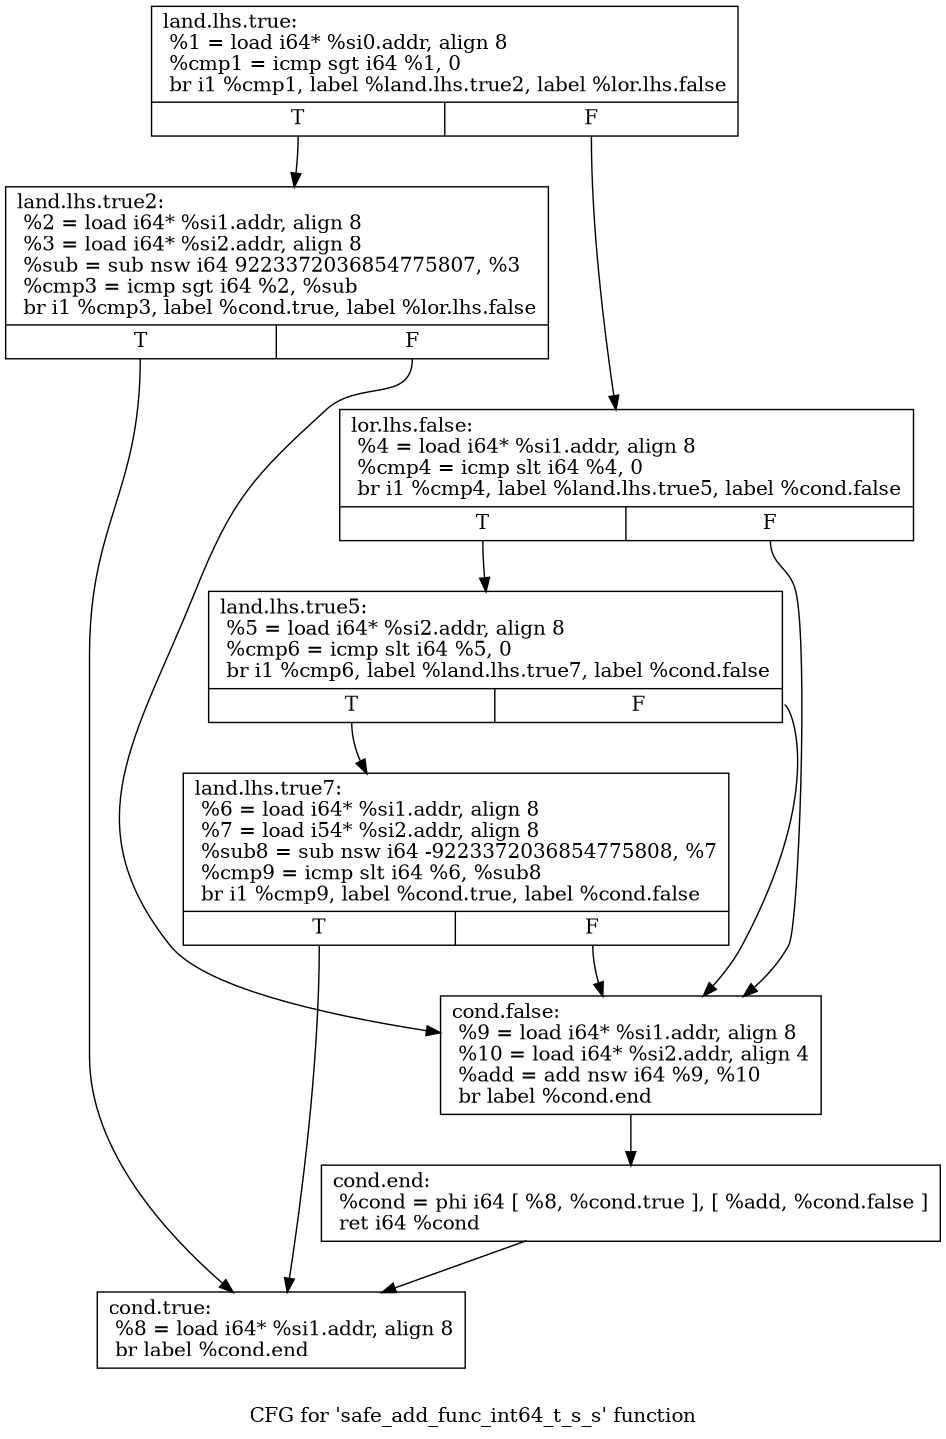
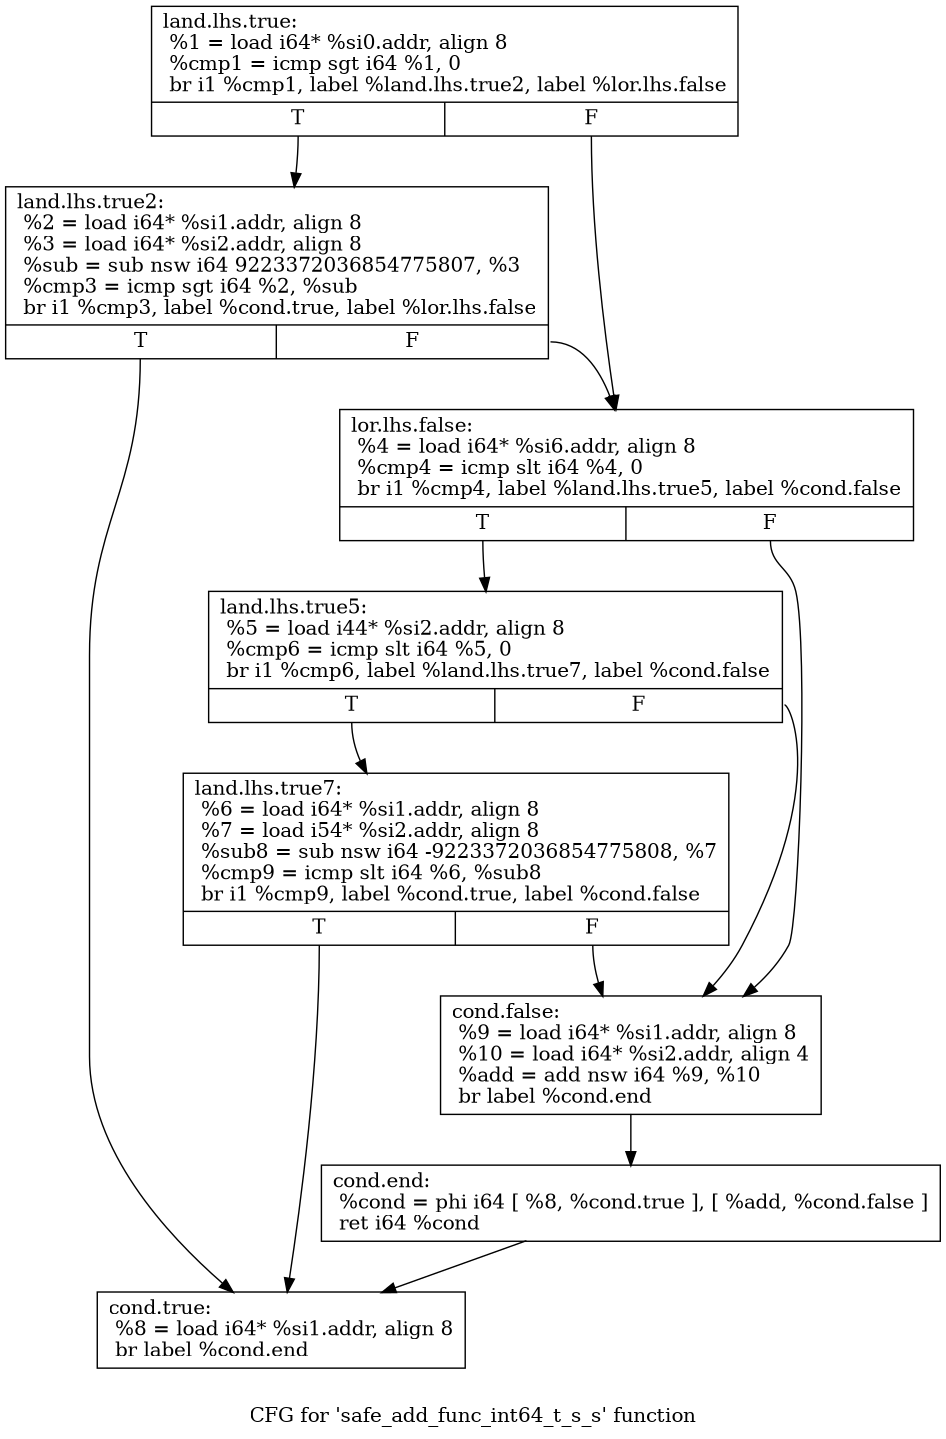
node "lor.lhs.false:": text "%4 = load i64* %si1.addr, align 8" -> "%4 = load i64* %si6.addr, align 8"
node "land.lhs.true5:": text "%5 = load i64* %si2.addr, align 8" -> "%5 = load i44* %si2.addr, align 8"
edge "land.lhs.true2:" -> "cond.false:": now "land.lhs.true2:" -> "lor.lhs.false:"
